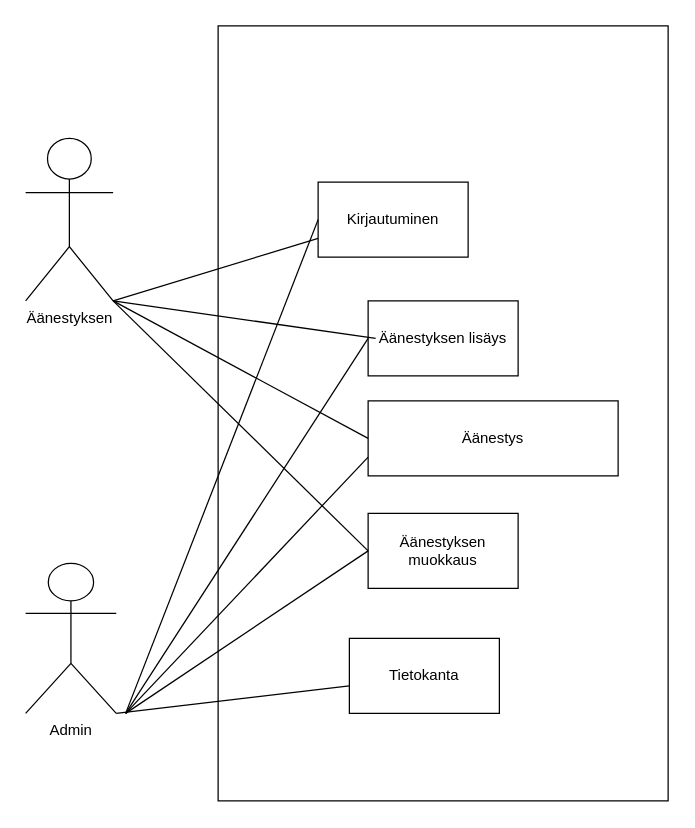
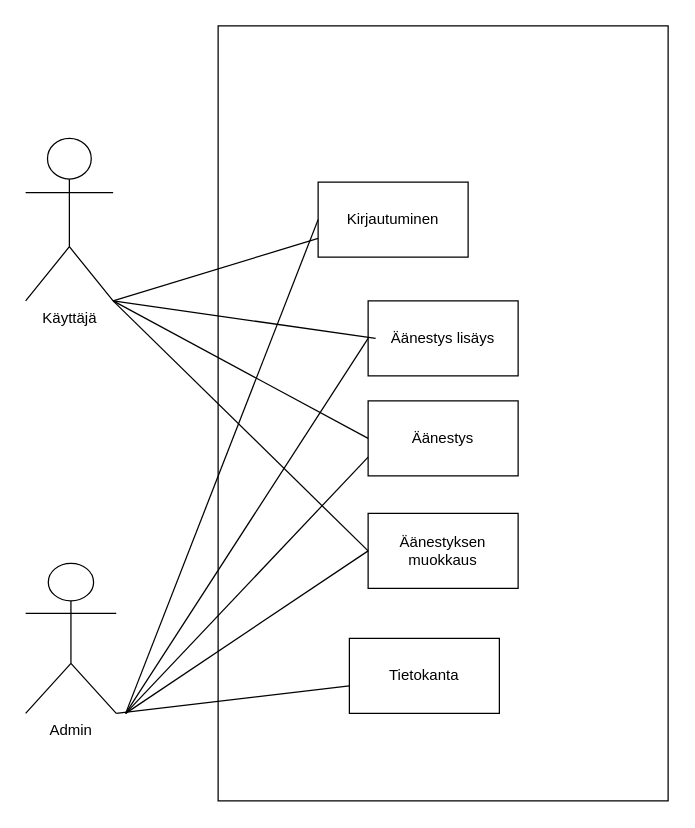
node "Äänestyksen": label "Äänestyksen" -> "Käyttäjä"
node "Äänestyksen lisäys": label "Äänestyksen lisäys" -> "Äänestys lisäys"
node "Äänestys": size 250x75 -> 150x75
